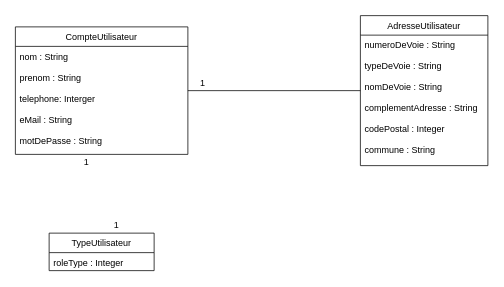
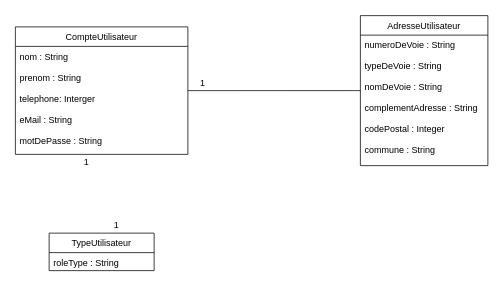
node "roleType : Integer": label "roleType : Integer" -> "roleType : String"
